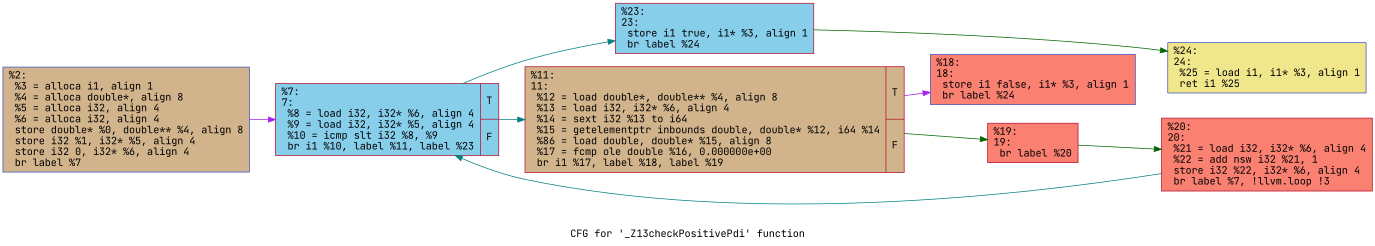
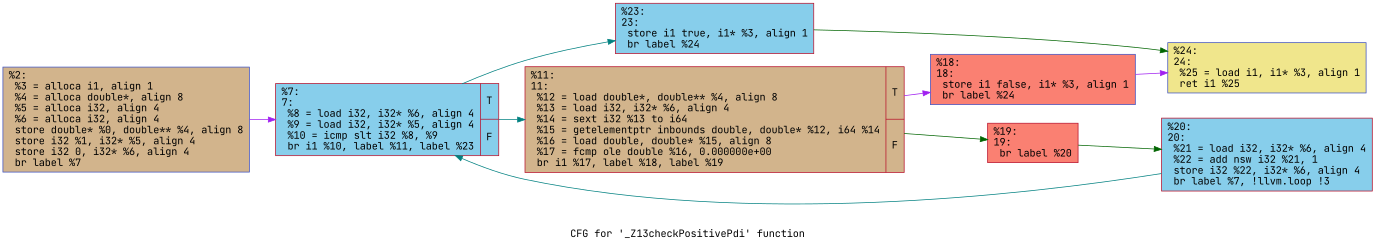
edge "%18:" -> "%24:": added
node "%11:": text "%86 = load double, double* %15, align 8" -> "%16 = load double, double* %15, align 8"
node "%20:": fillcolor salmon -> skyblue
